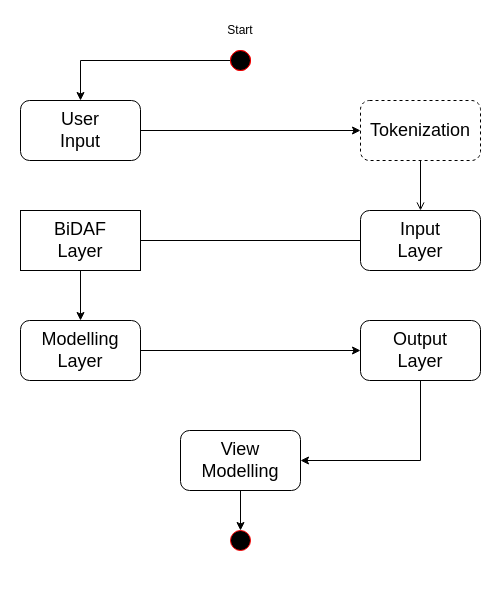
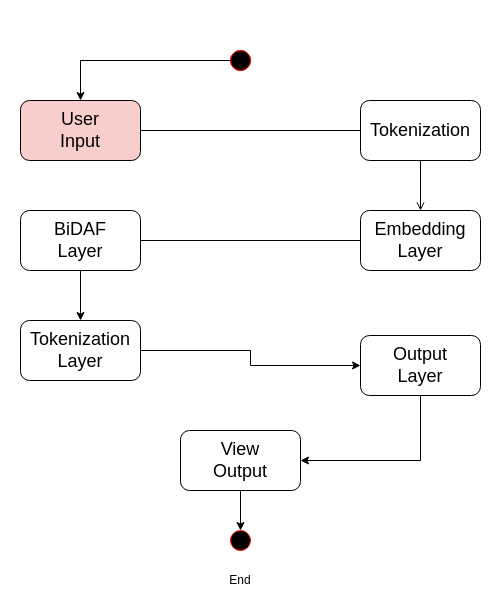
node "Start": removed
node "User Input": fillcolor #ffffff -> #f8cecc
edge "User Input" -> "Tokenization": arrowhead classic -> none
node "Tokenization": style dashed -> solid
node "BiDAF Layer": shape rectangle -> rounded rectangle
node "Input Layer": label "Input Layer" -> "Embedding Layer"
node "Modelling Layer": label "Modelling Layer" -> "Tokenization Layer"
node "Output Layer": moved (421, 351) -> (421, 366)
node "View Modelling": label "View Modelling" -> "View Output"
node "End": added
